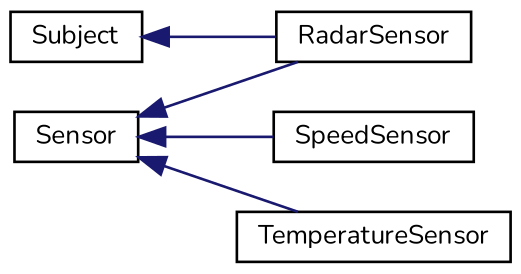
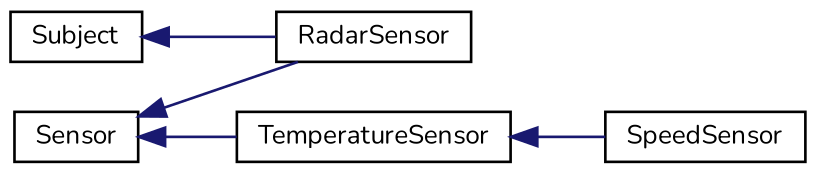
edge "SpeedSensor" -> "Sensor": now "SpeedSensor" -> "TemperatureSensor"
